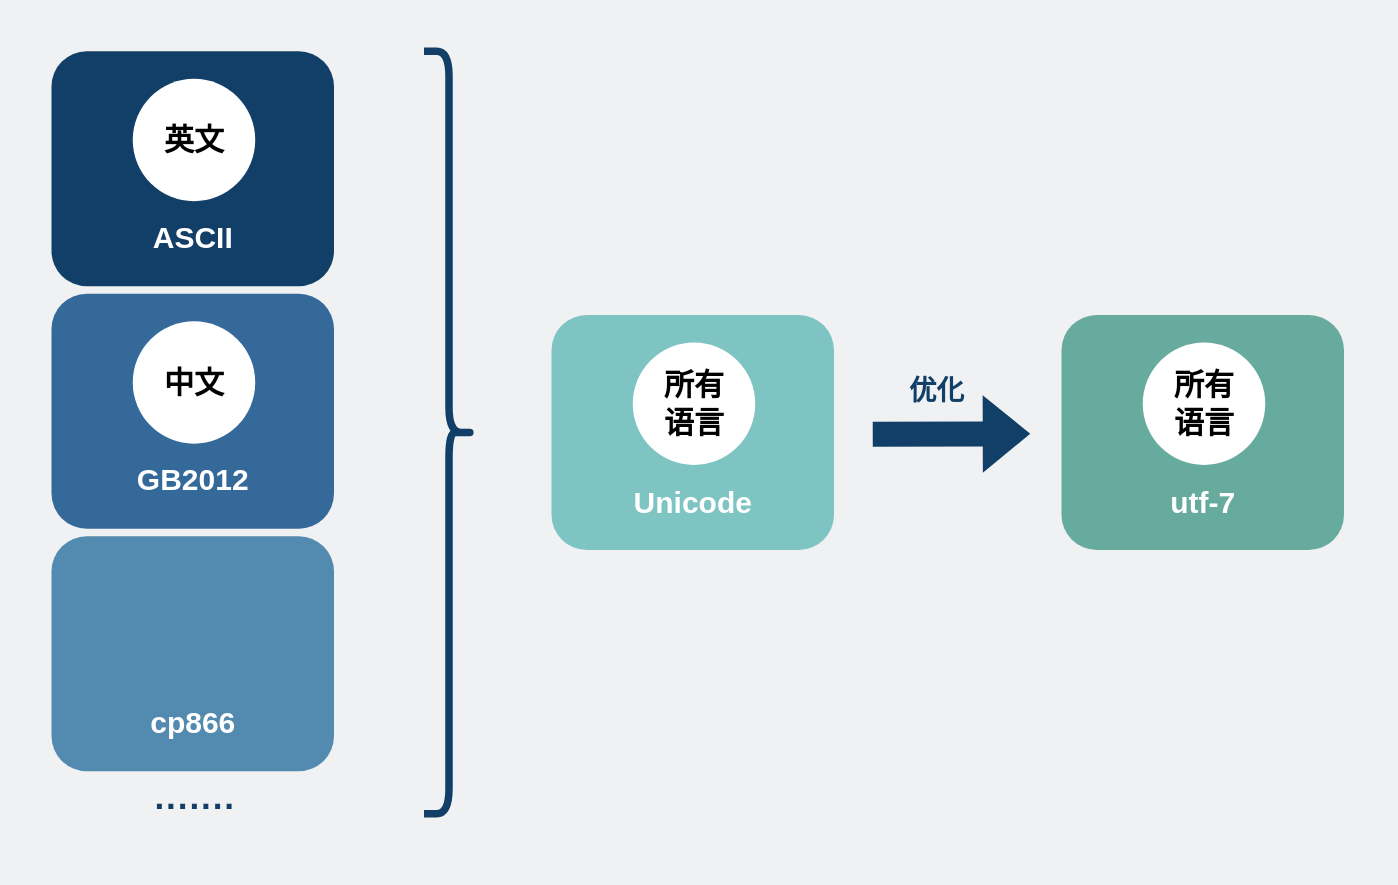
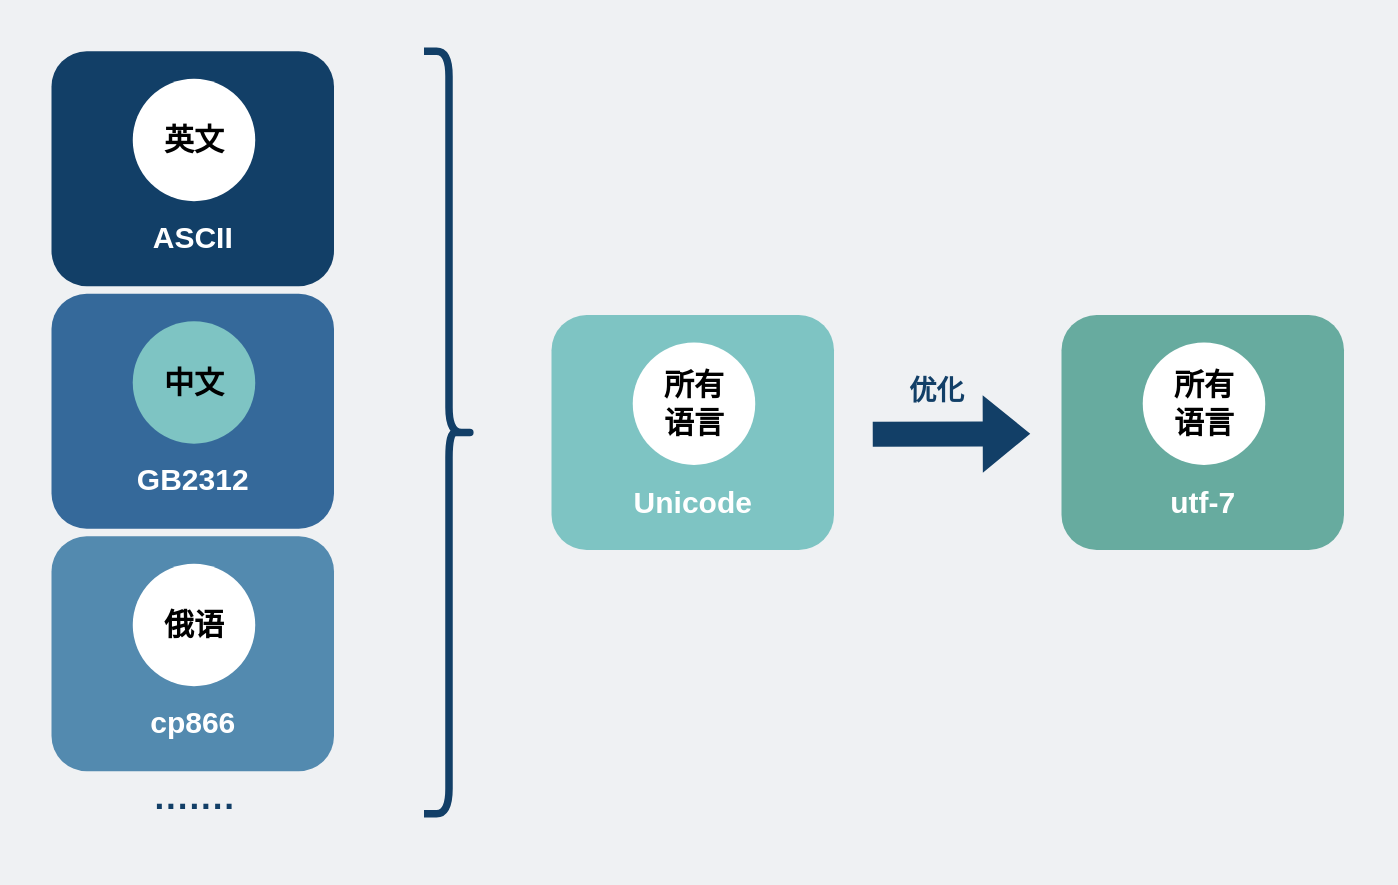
node "中文": fillcolor #ffffff -> #7ec4c3
node "GB2012": label "GB2012" -> "GB2312"
node "俄语": added
